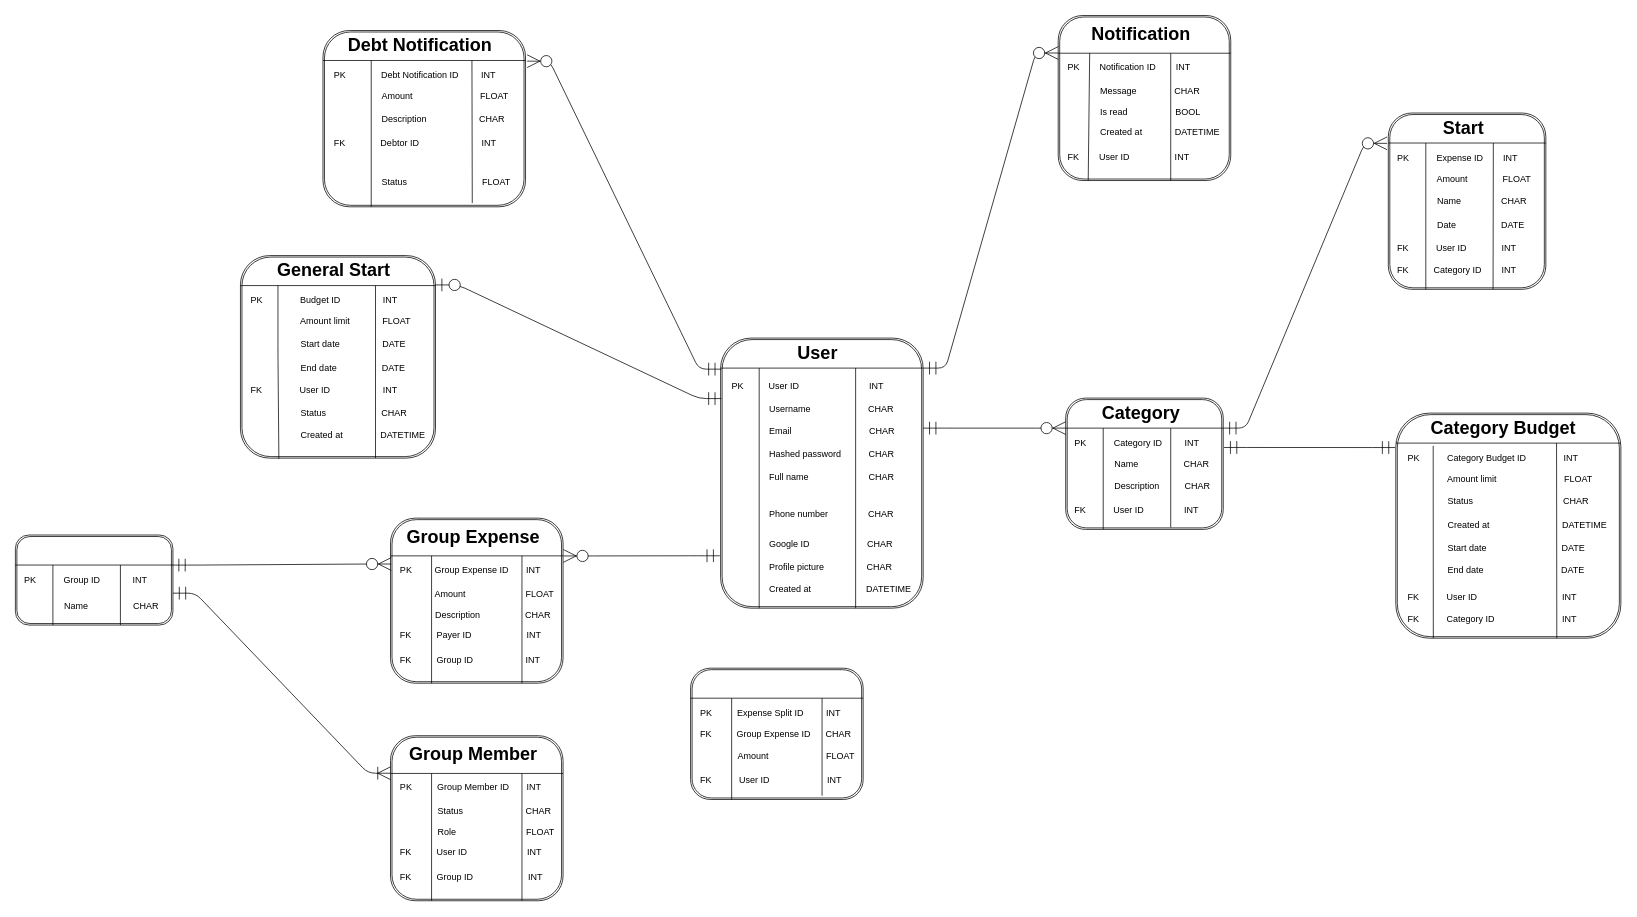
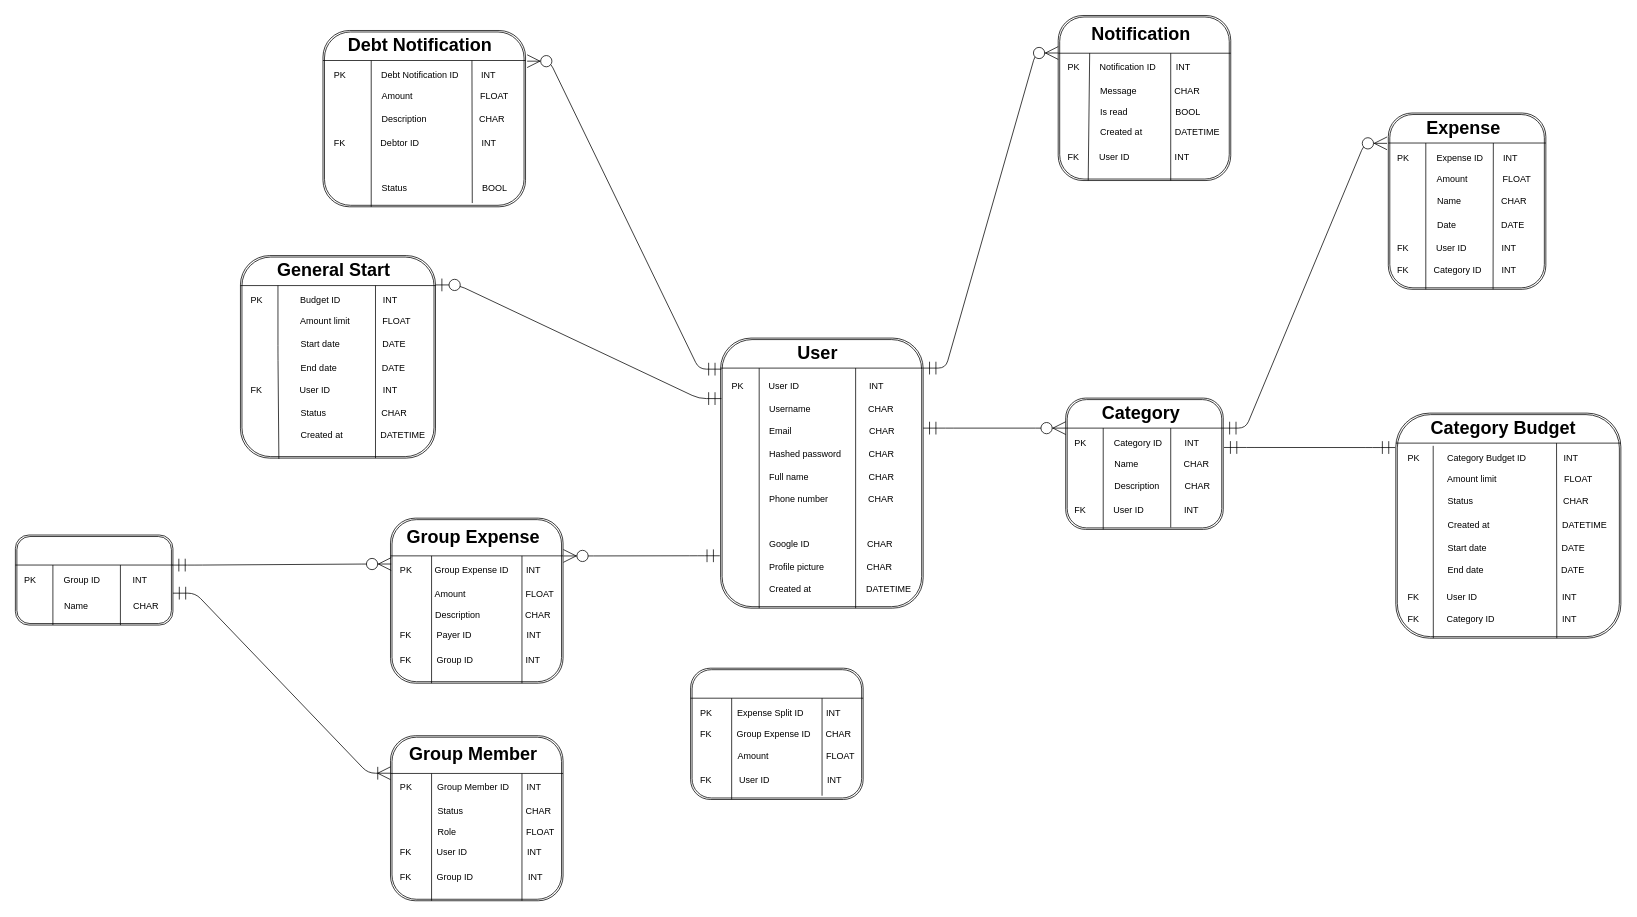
node "Start": label "Start" -> "Expense"
node "Status FLOAT": label "Status FLOAT" -> "Status BOOL"
node "Phone number CHAR": moved (822, 514) -> (822, 499)
